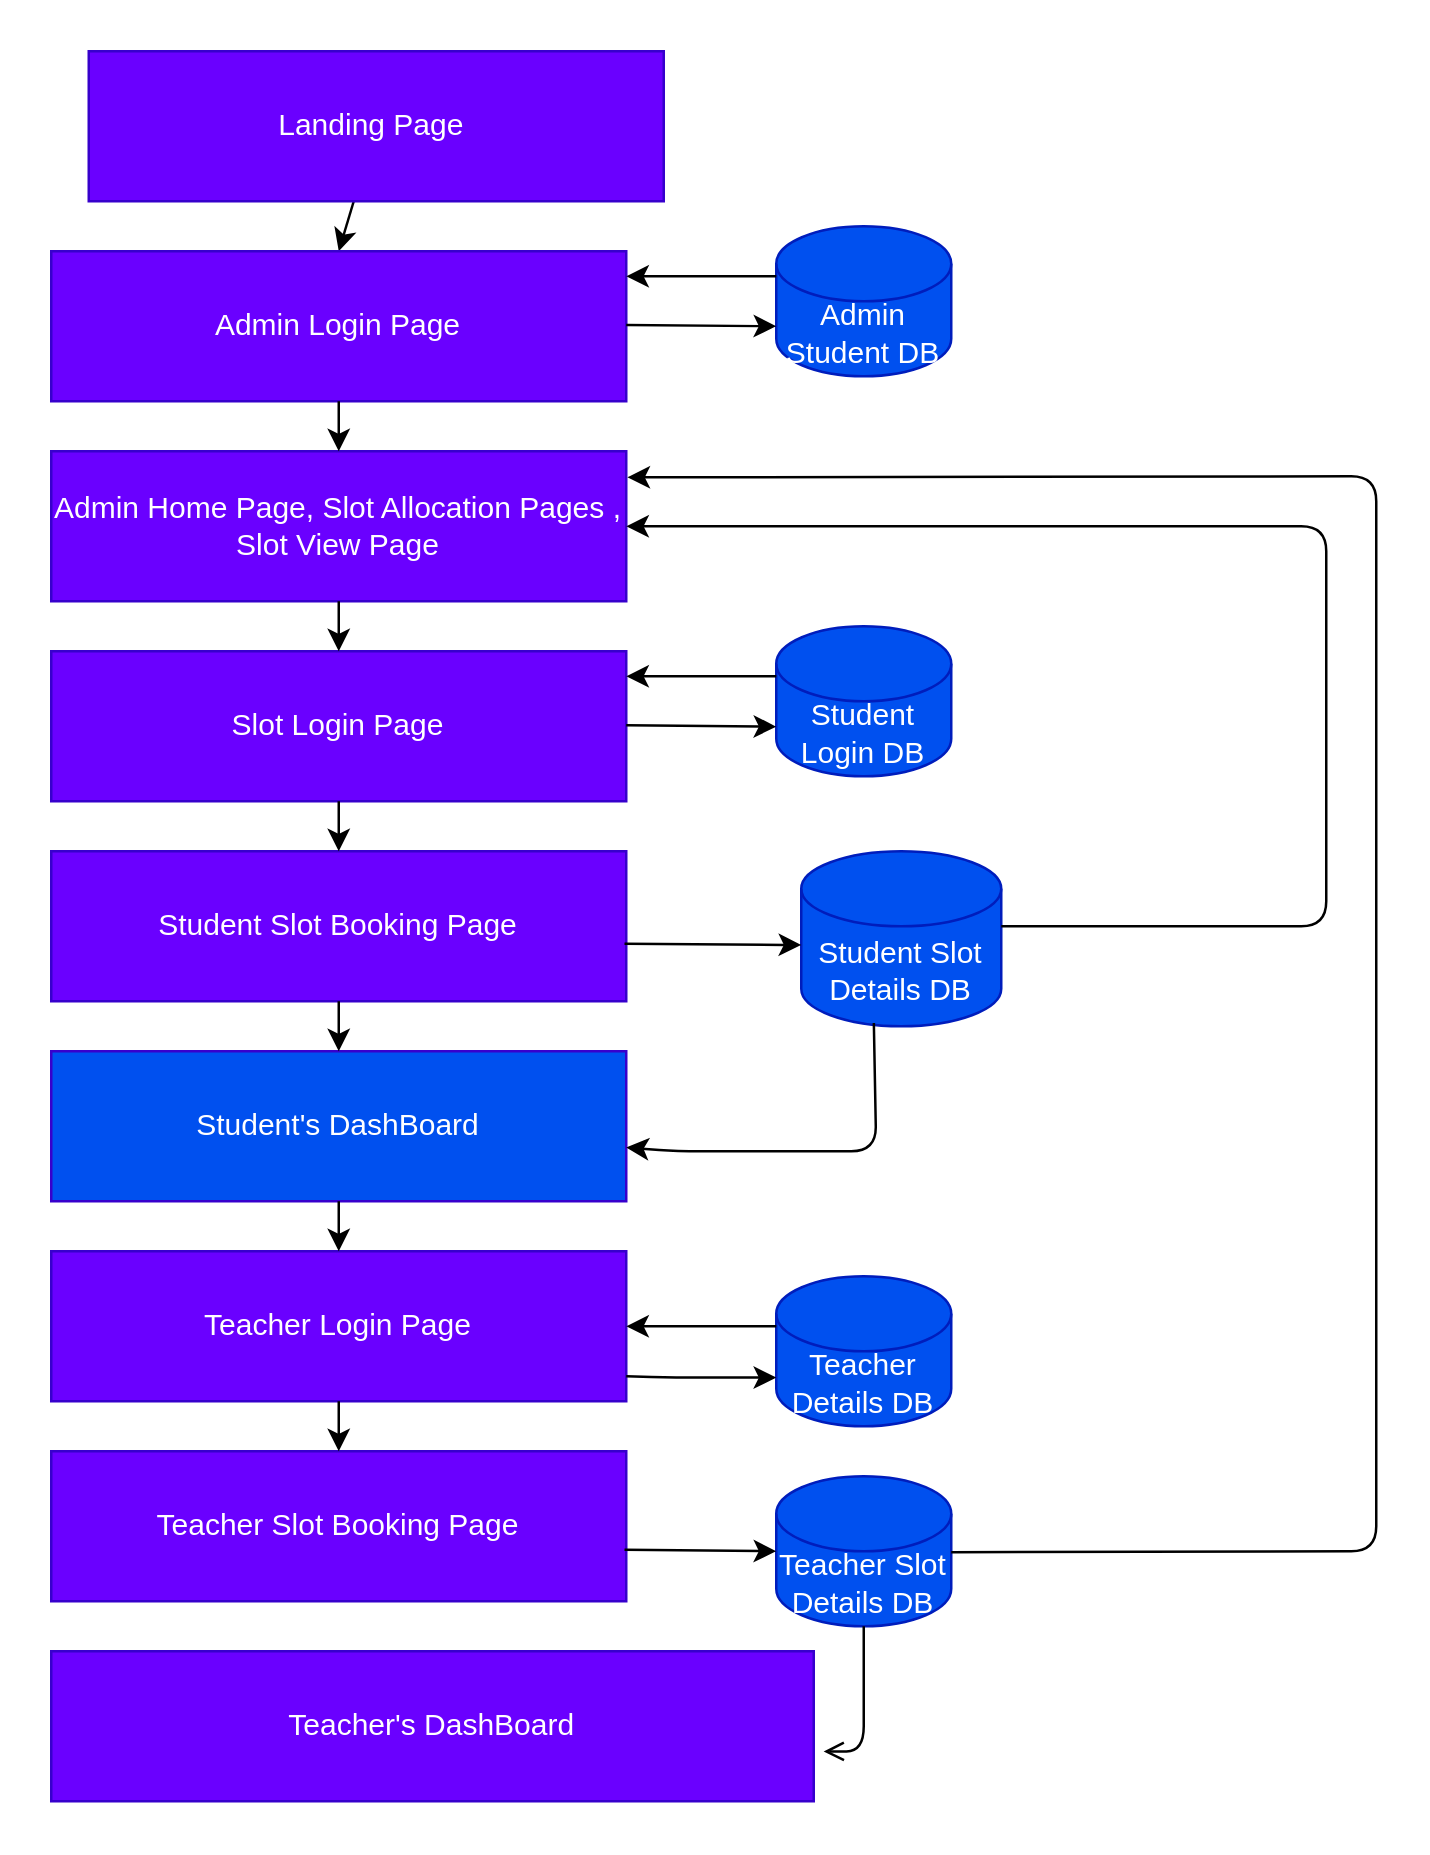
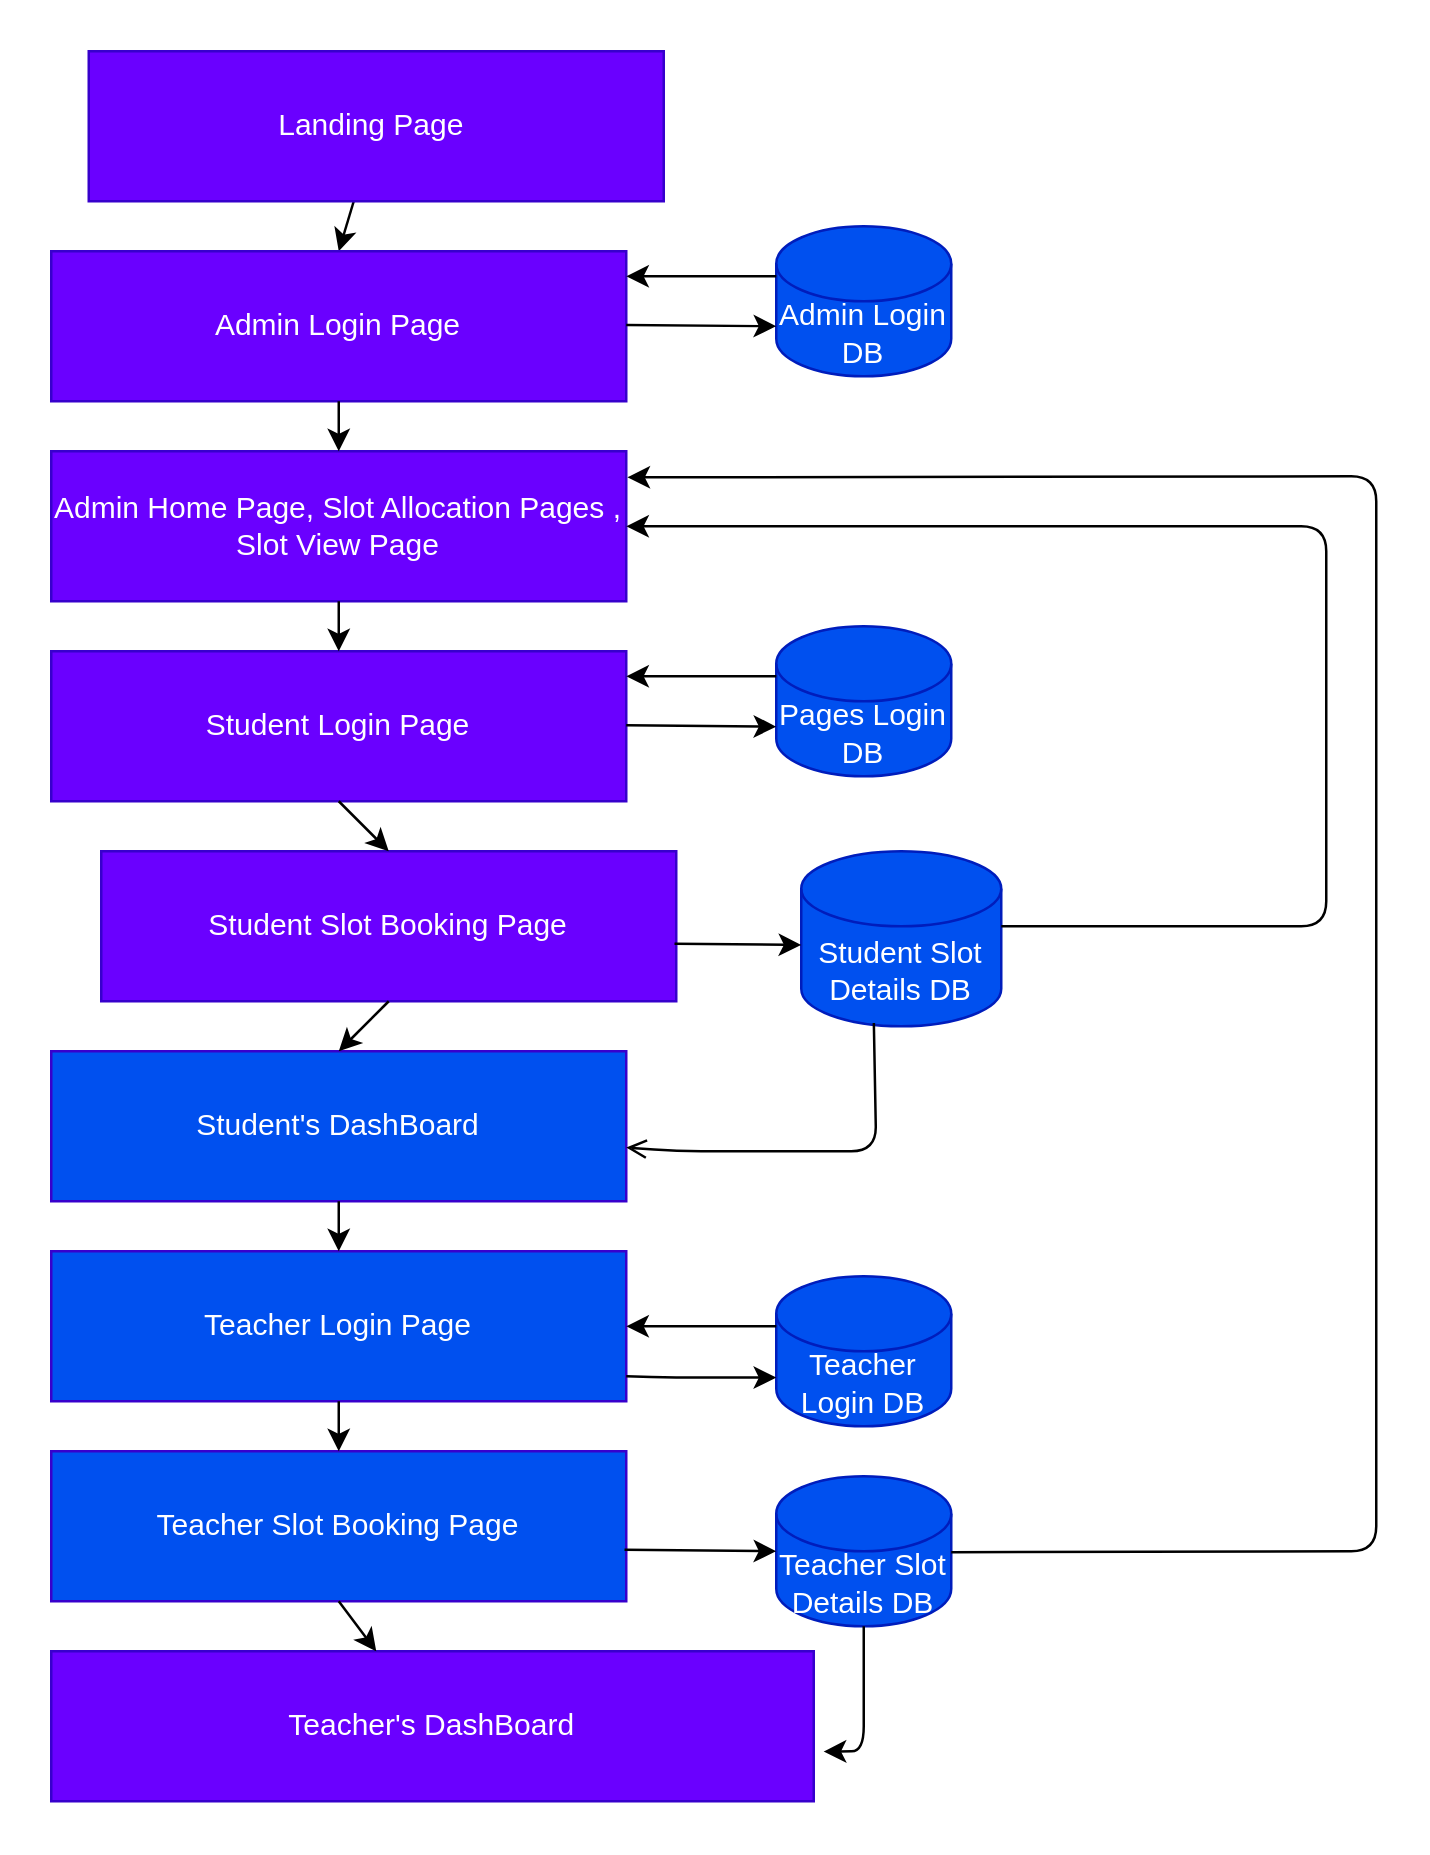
node "Admin Student DB": label "Admin Student DB" -> "Admin Login DB"
node "Slot Login Page": label "Slot Login Page" -> "Student Login Page"
node "Student Login DB": label "Student Login DB" -> "Pages Login DB"
node "Student Slot Booking Page": moved (339, 926) -> (389, 926)
edge "Student Slot Details DB" -> "Student's DashBoard": arrowhead classic -> open
node "Teacher Login Page": fillcolor #6a00ff -> #0050ef
node "Teacher Details DB": label "Teacher Details DB" -> "Teacher Login DB"
node "Teacher Slot Booking Page": fillcolor #6a00ff -> #0050ef
edge "Teacher Slot Booking Page" -> "Teacher's DashBoard": added
edge "Teacher Slot Details DB" -> "Teacher's DashBoard": arrowhead open -> classic
